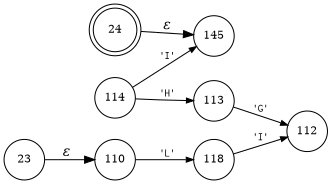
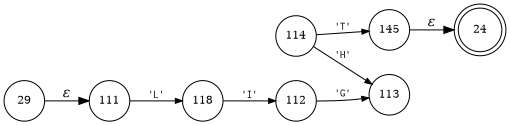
edge "24" -> "145": reversed
edge "114" -> "145": label "'I'" -> "'T'"
edge "113" -> "112": reversed
node "23": label "23" -> "29"
node "110": label "110" -> "111"
